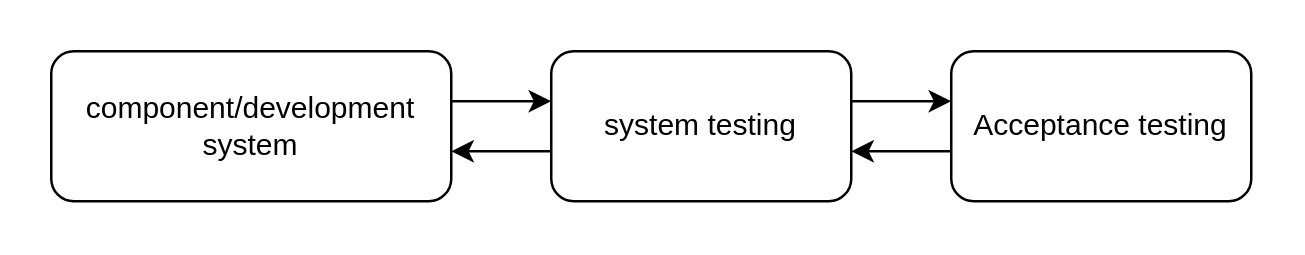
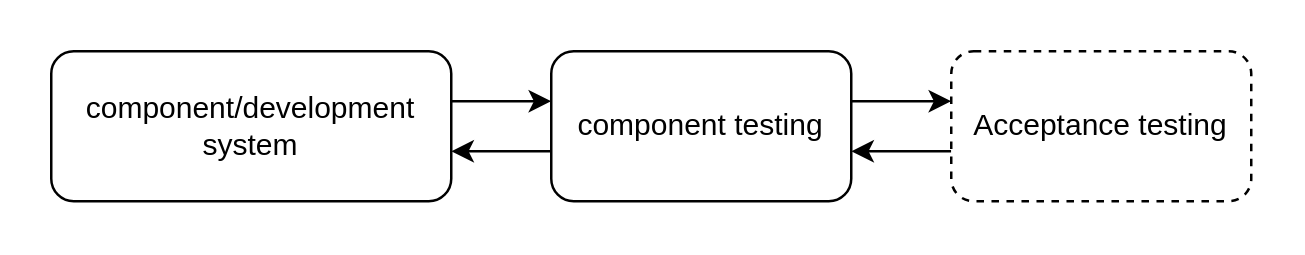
node "system testing": label "system testing" -> "component testing"
node "Acceptance testing": style solid -> dashed
